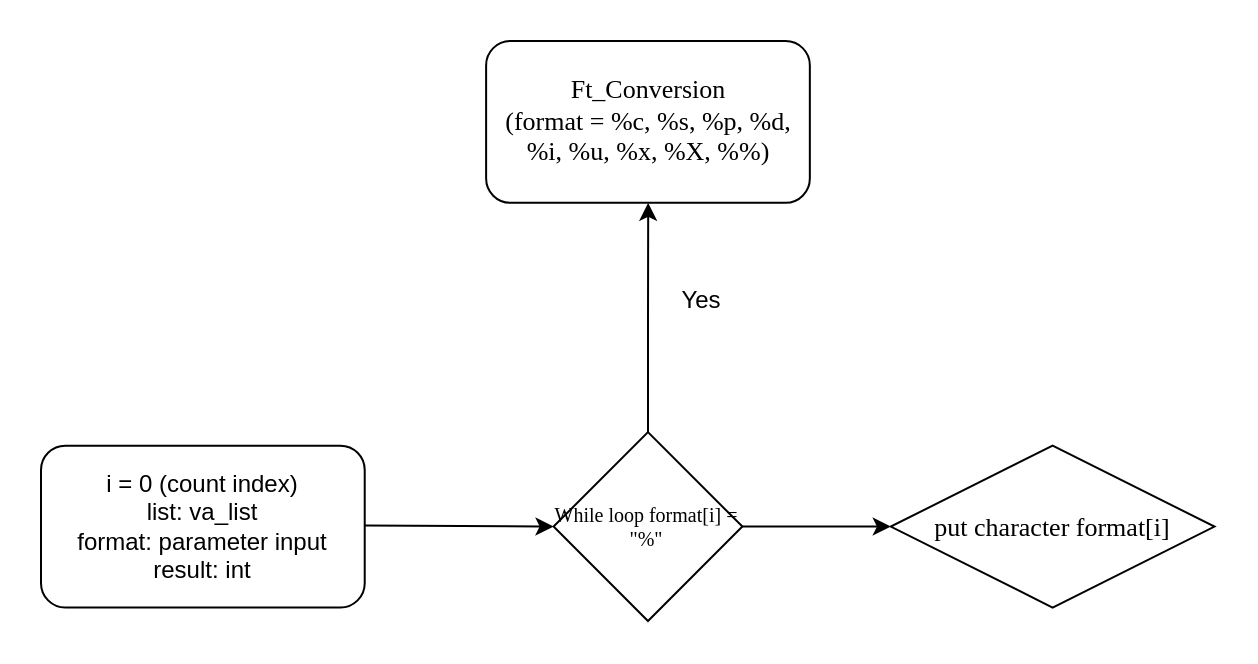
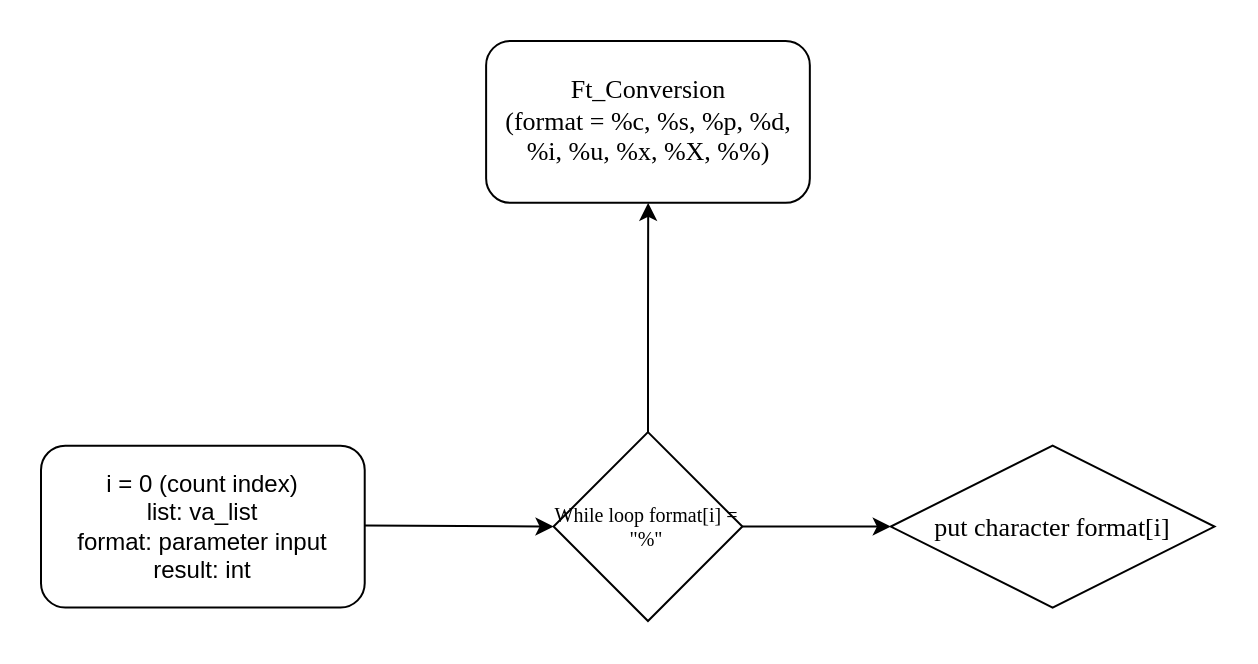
node "Yes": removed
